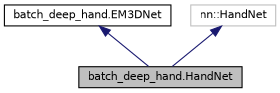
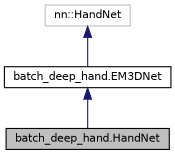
edge "batch_deep_hand.HandNet" -> "nn::HandNet": now "batch_deep_hand.EM3DNet" -> "nn::HandNet"
